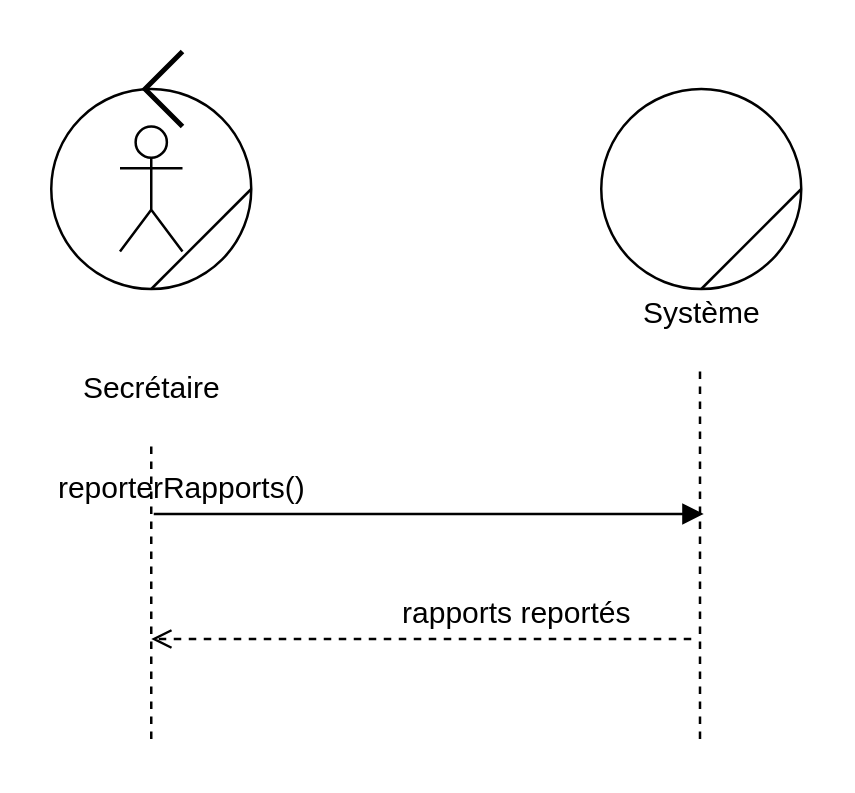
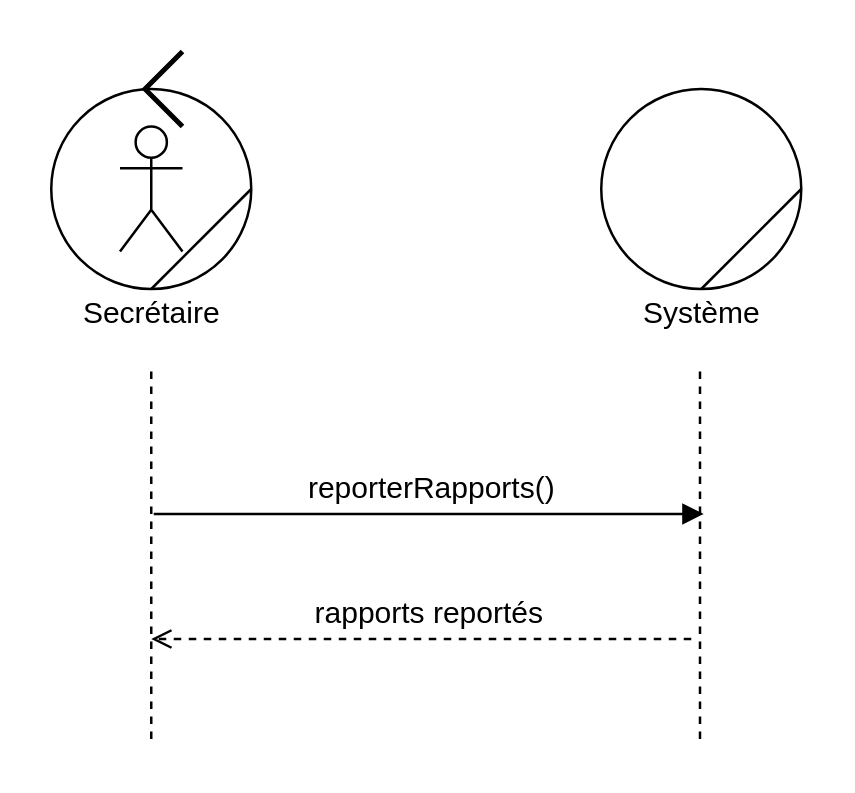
node "Secrétaire": moved (151, 389) -> (151, 314)
node "reporterRapports()": moved (181, 489) -> (431, 489)
node "rapports reportés": moved (516, 614) -> (429, 614)
